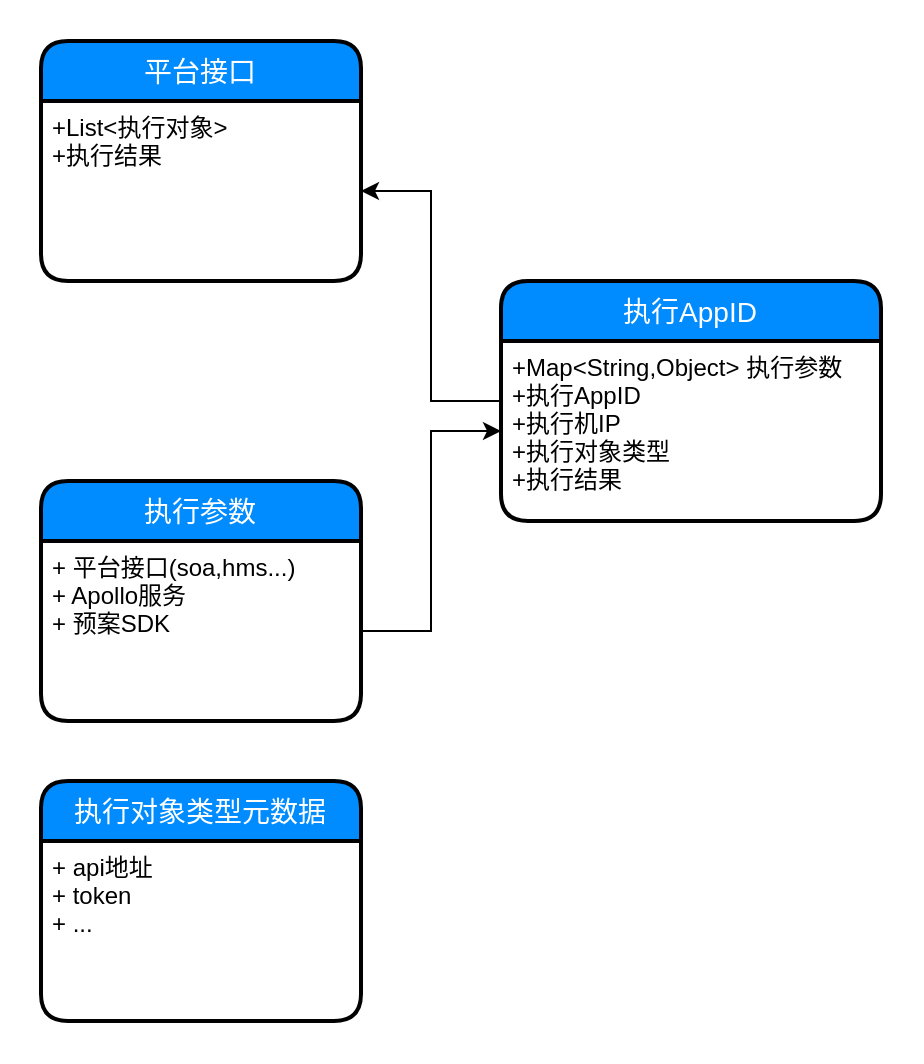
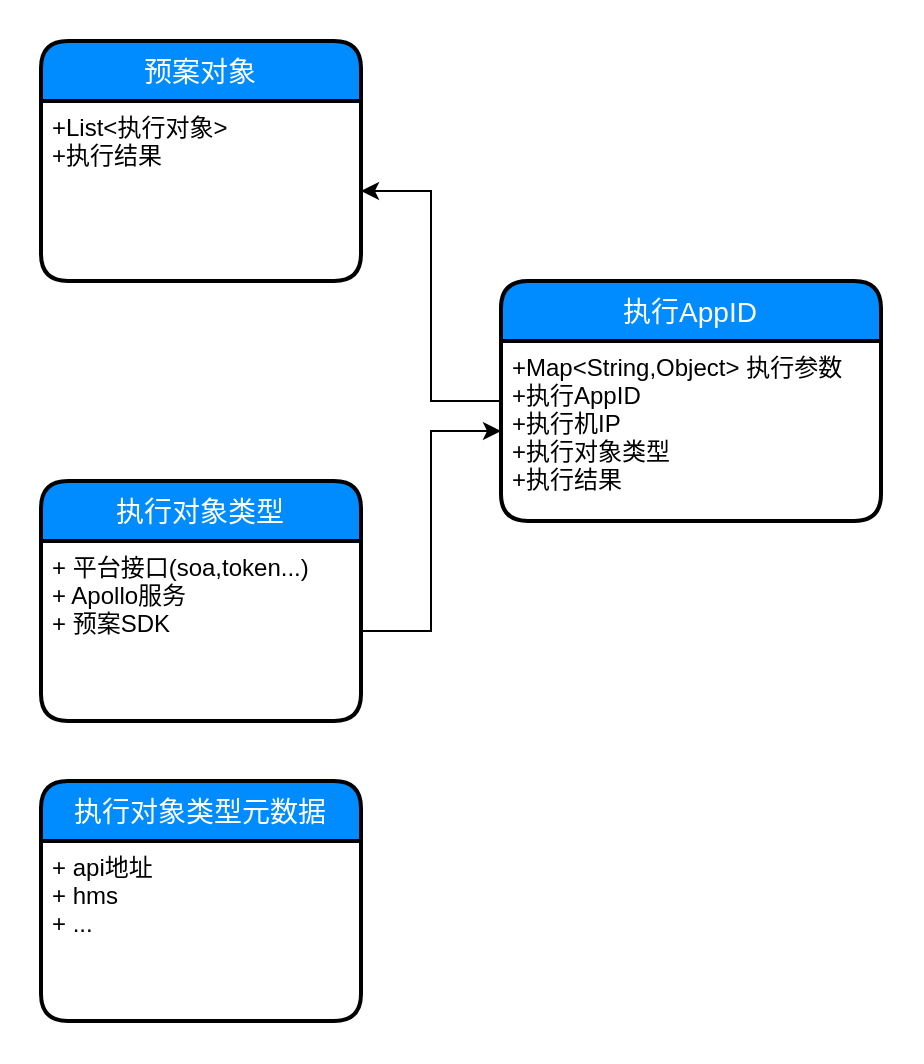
node "平台接口": label "平台接口" -> "预案对象"
node "执行参数": label "执行参数" -> "执行对象类型"
node "+ 平台接口(soa,hms...) + Apollo服务 + 预案SDK": label "+ 平台接口(soa,hms...) + Apollo服务 + 预案SDK" -> "+ 平台接口(soa,token...) + Apollo服务 + 预案SDK"
node "+ api地址 + token + ...": label "+ api地址 + token + ..." -> "+ api地址 + hms + ..."
